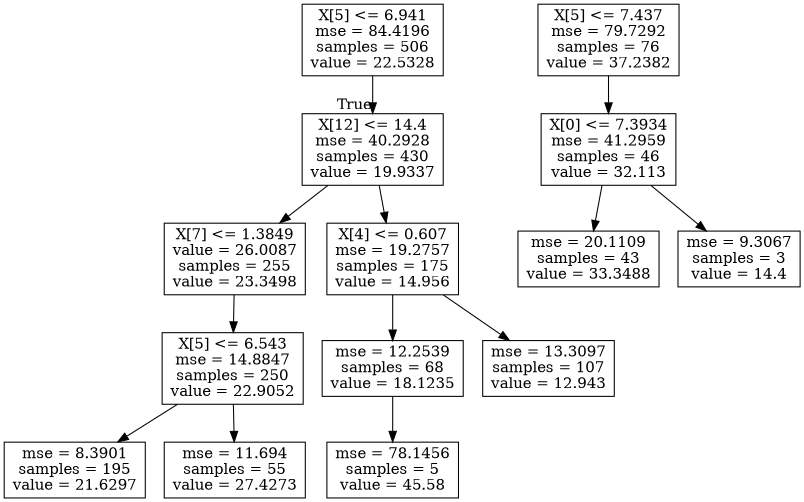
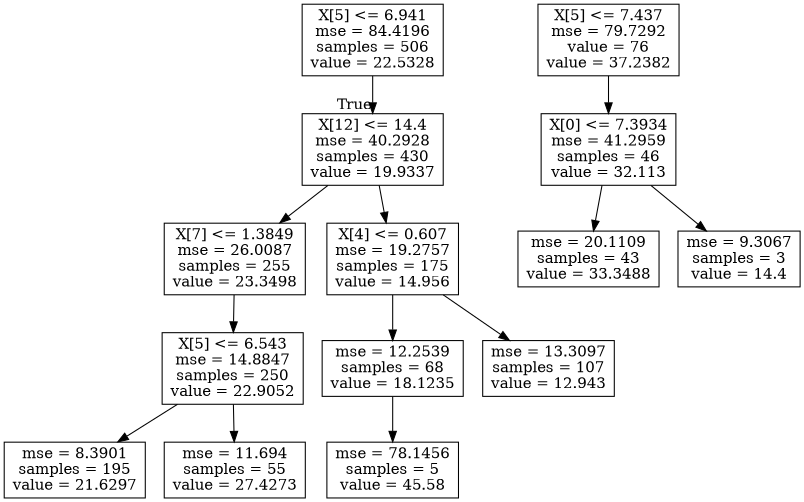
node "X[5] <= 7.437 mse = 79.7292 samples = 76 value = 37.2382": label "X[5] <= 7.437 mse = 79.7292 samples = 76 value = 37.2382" -> "X[5] <= 7.437 mse = 79.7292 value = 76 value = 37.2382"
node "X[7] <= 1.3849 value = 26.0087 samples = 255 value = 23.3498": label "X[7] <= 1.3849 value = 26.0087 samples = 255 value = 23.3498" -> "X[7] <= 1.3849 mse = 26.0087 samples = 255 value = 23.3498"
